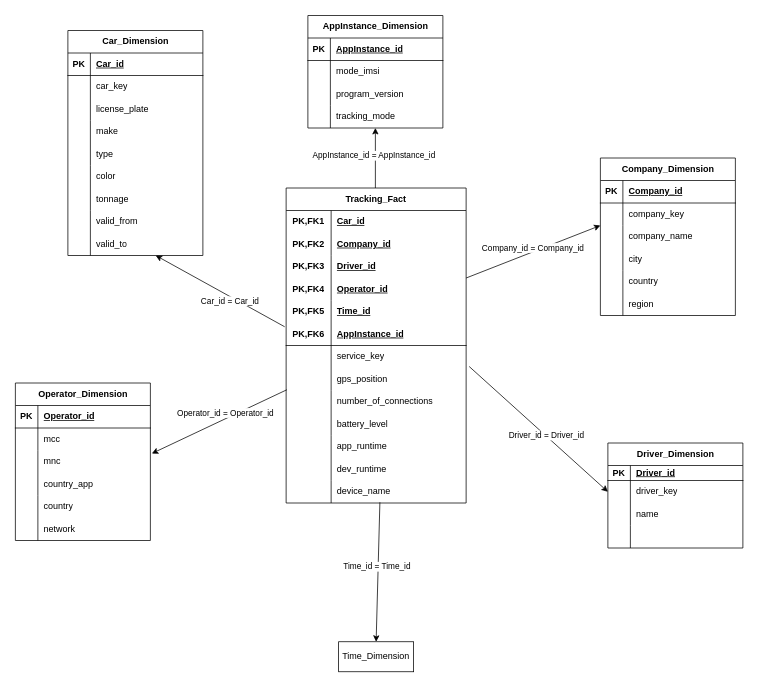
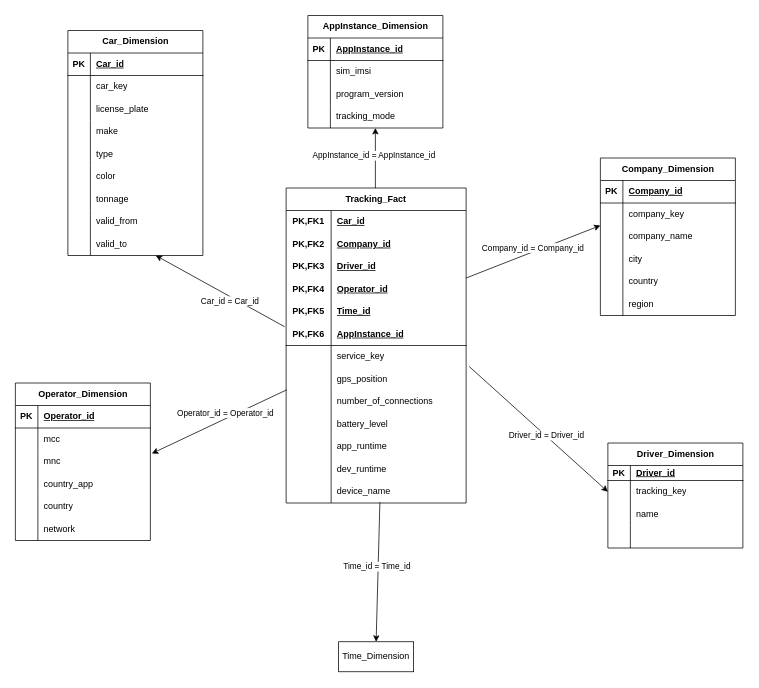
node "mode_imsi": label "mode_imsi" -> "sim_imsi"
node "driver_key": label "driver_key" -> "tracking_key"
